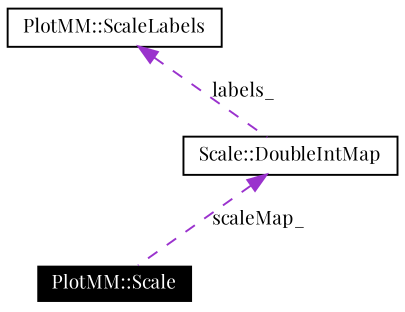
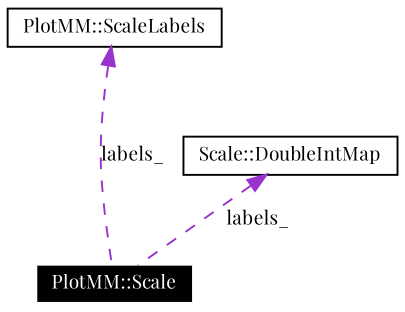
edge "Scale::DoubleIntMap" -> "PlotMM::ScaleLabels": now "PlotMM::Scale" -> "PlotMM::ScaleLabels"
edge "PlotMM::Scale" -> "Scale::DoubleIntMap": label "scaleMap_" -> "labels_"
